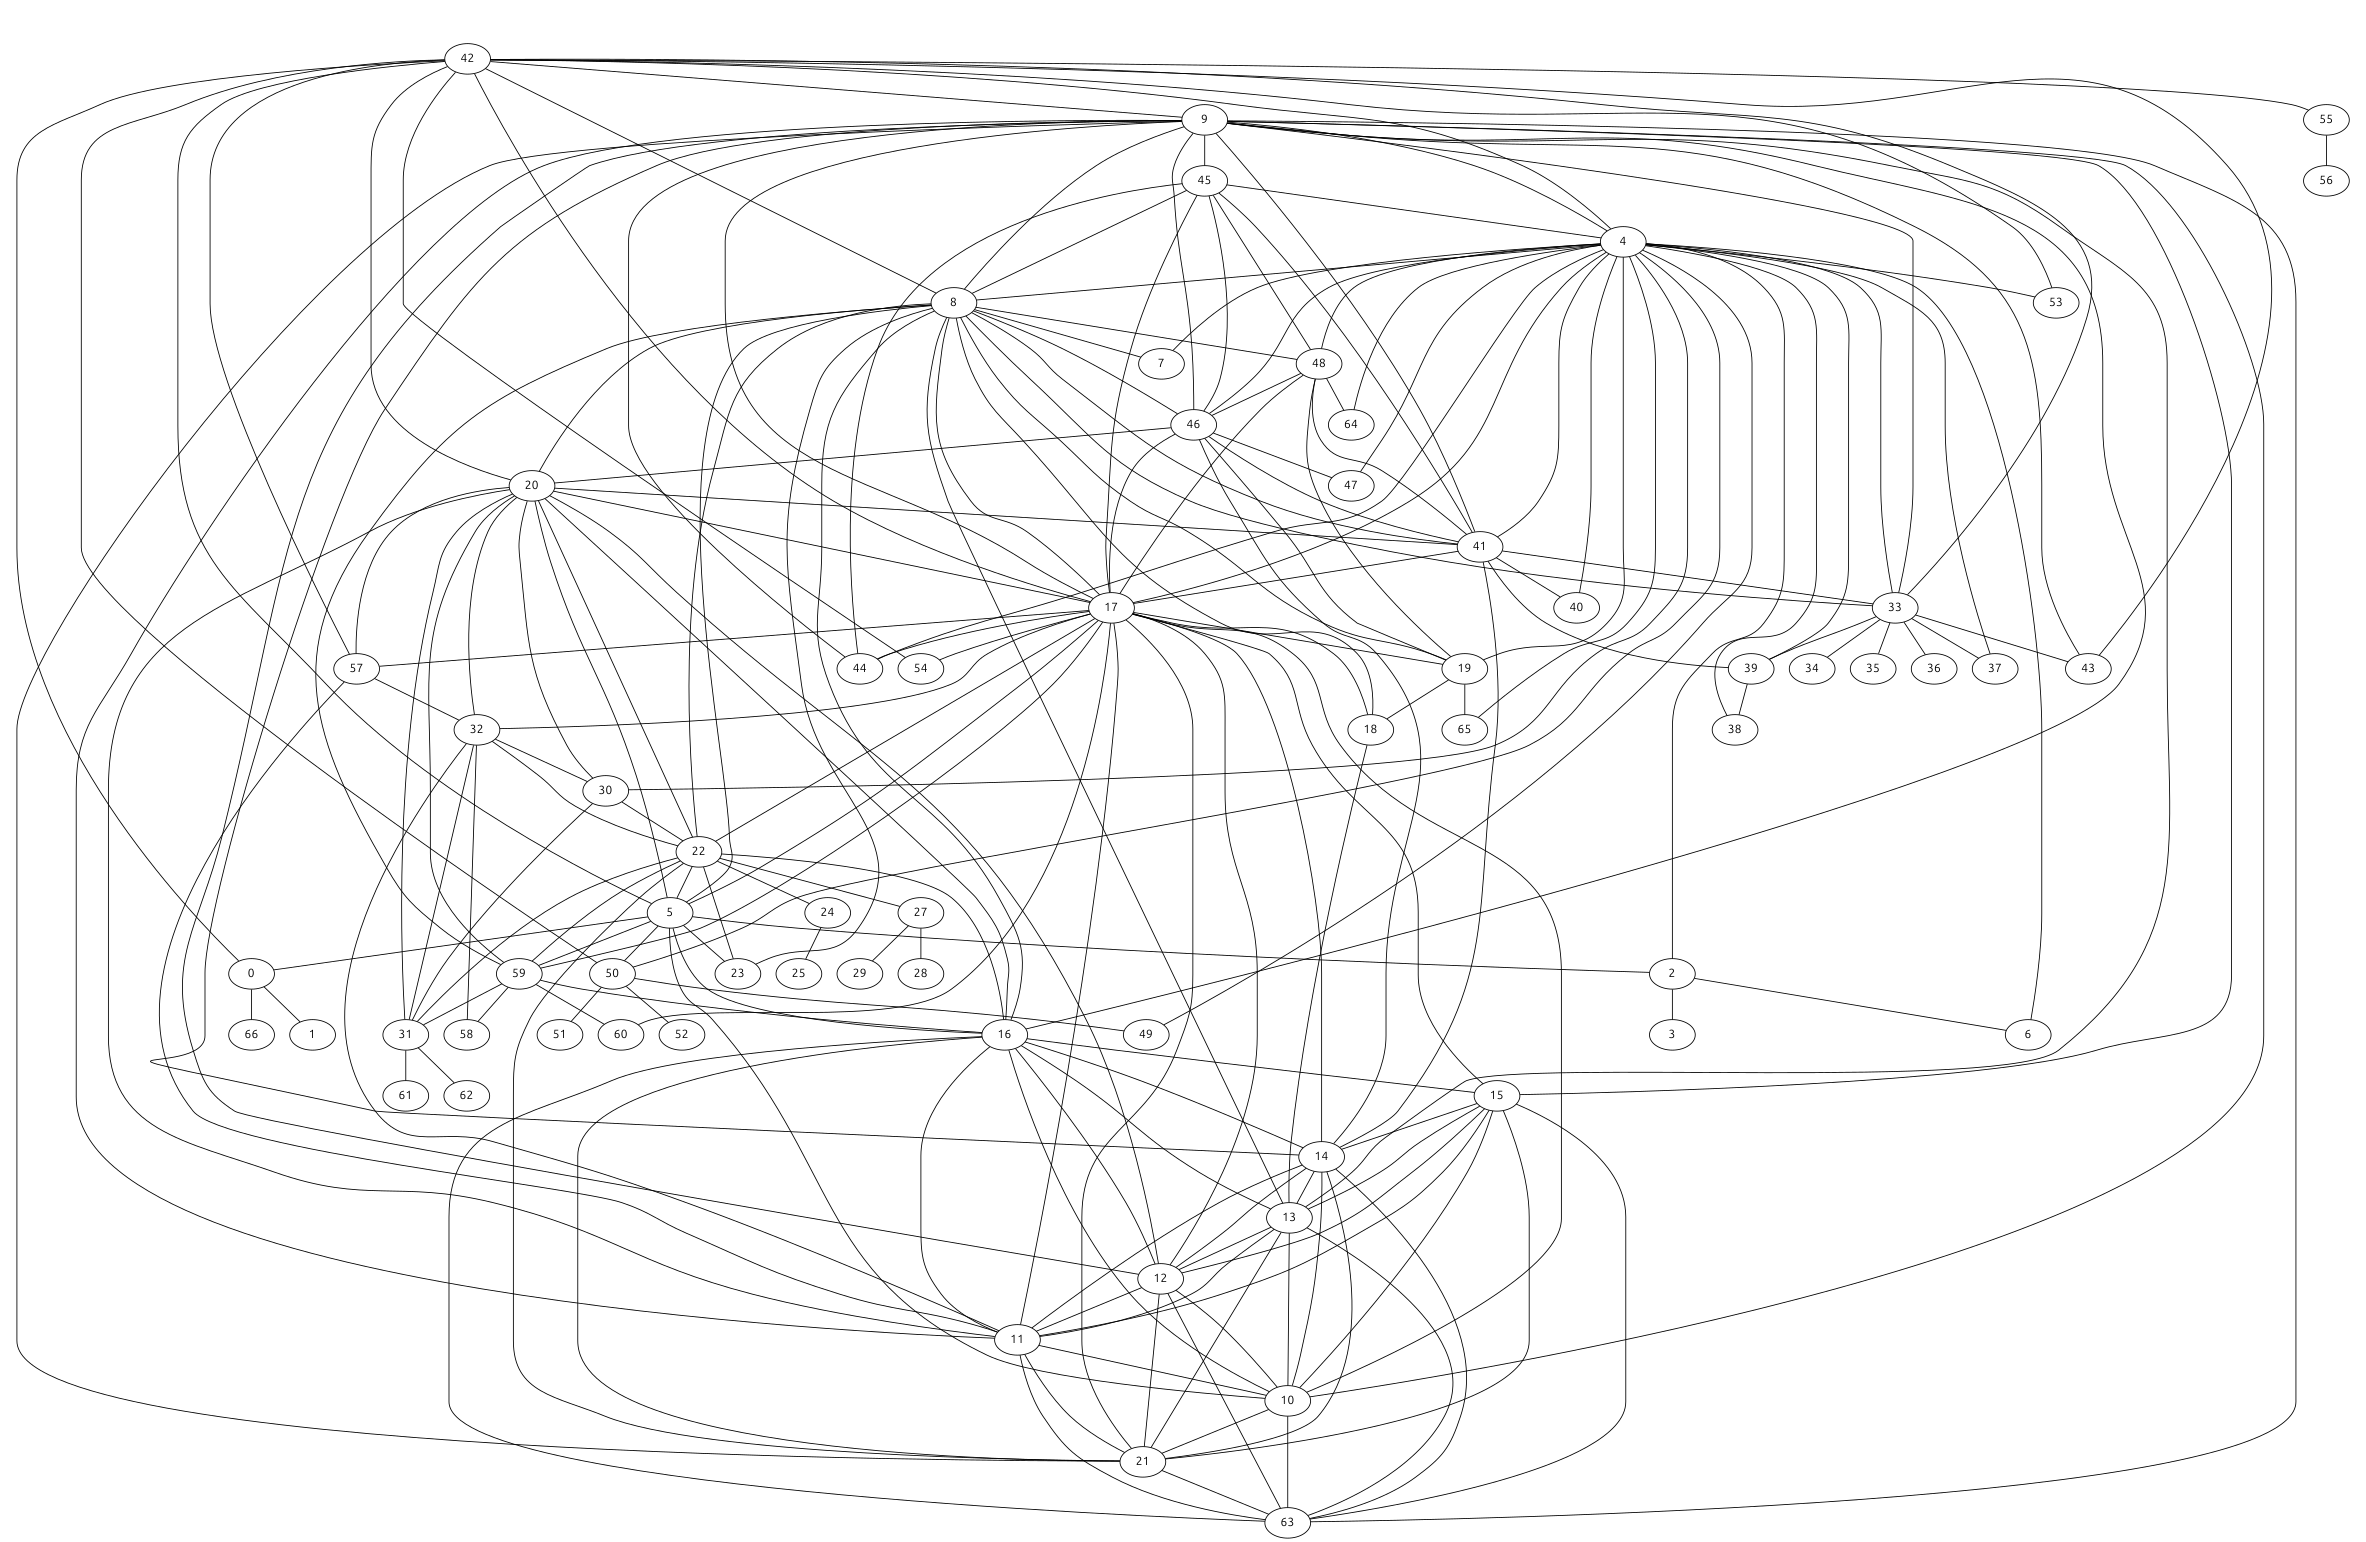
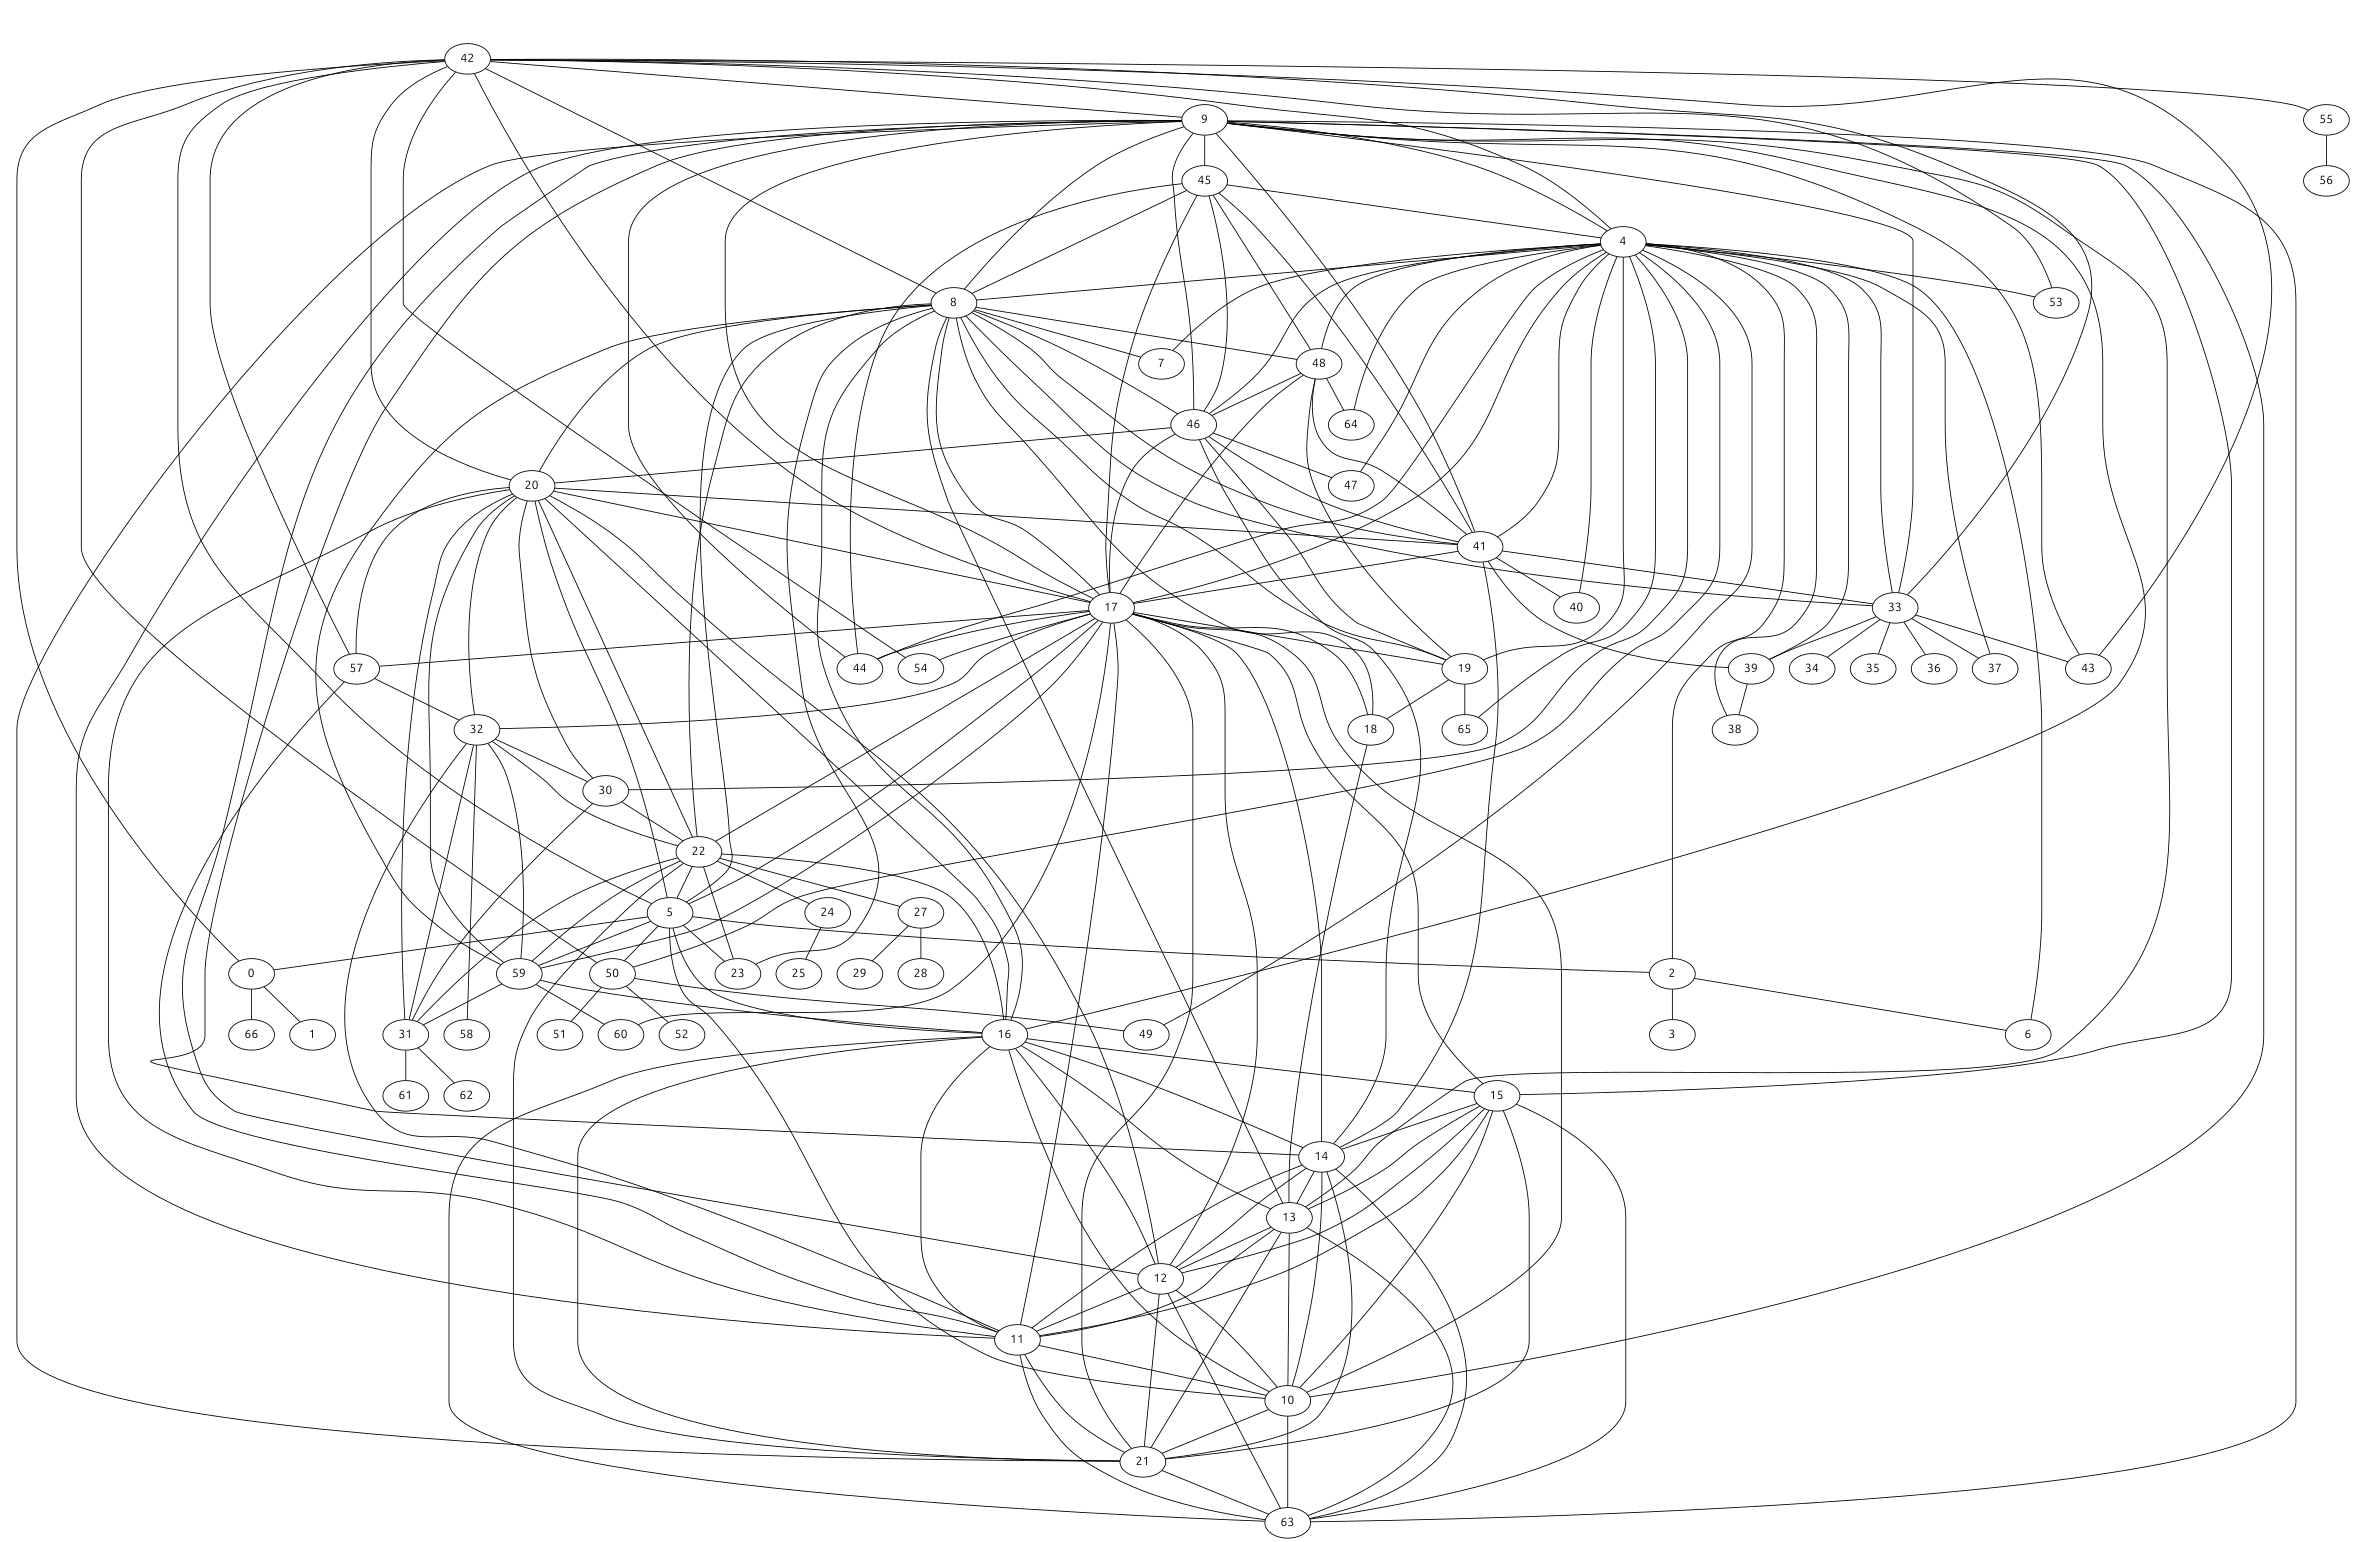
edge "59" -- "58": now "59" -- "32"
